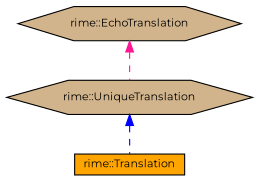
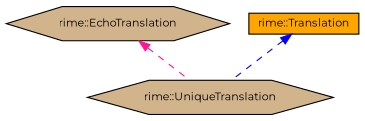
edge "rime::Translation" -> "rime::UniqueTranslation": reversed
